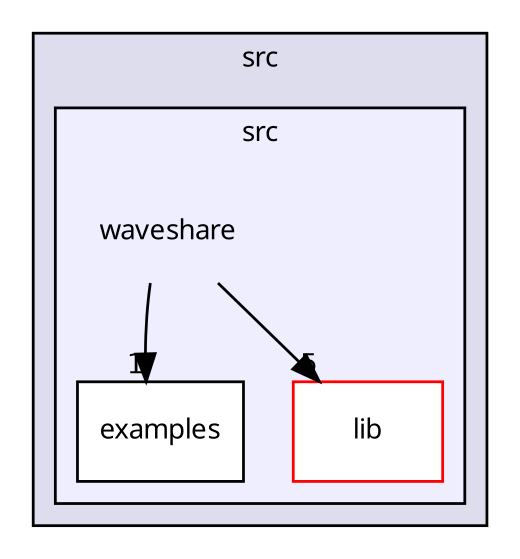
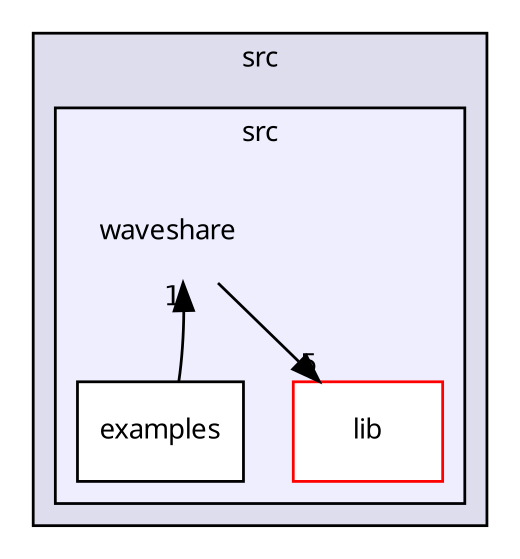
edge "waveshare" -> "examples": reversed
